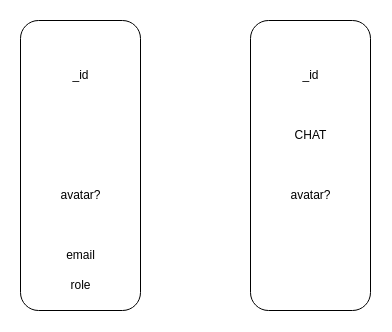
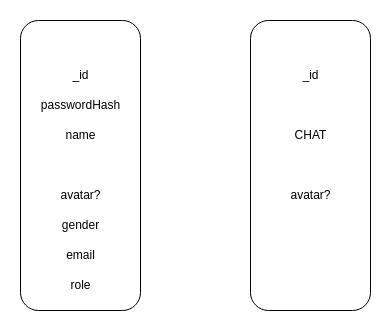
node "passwordHash": added
node "name": added
node "gender": added
